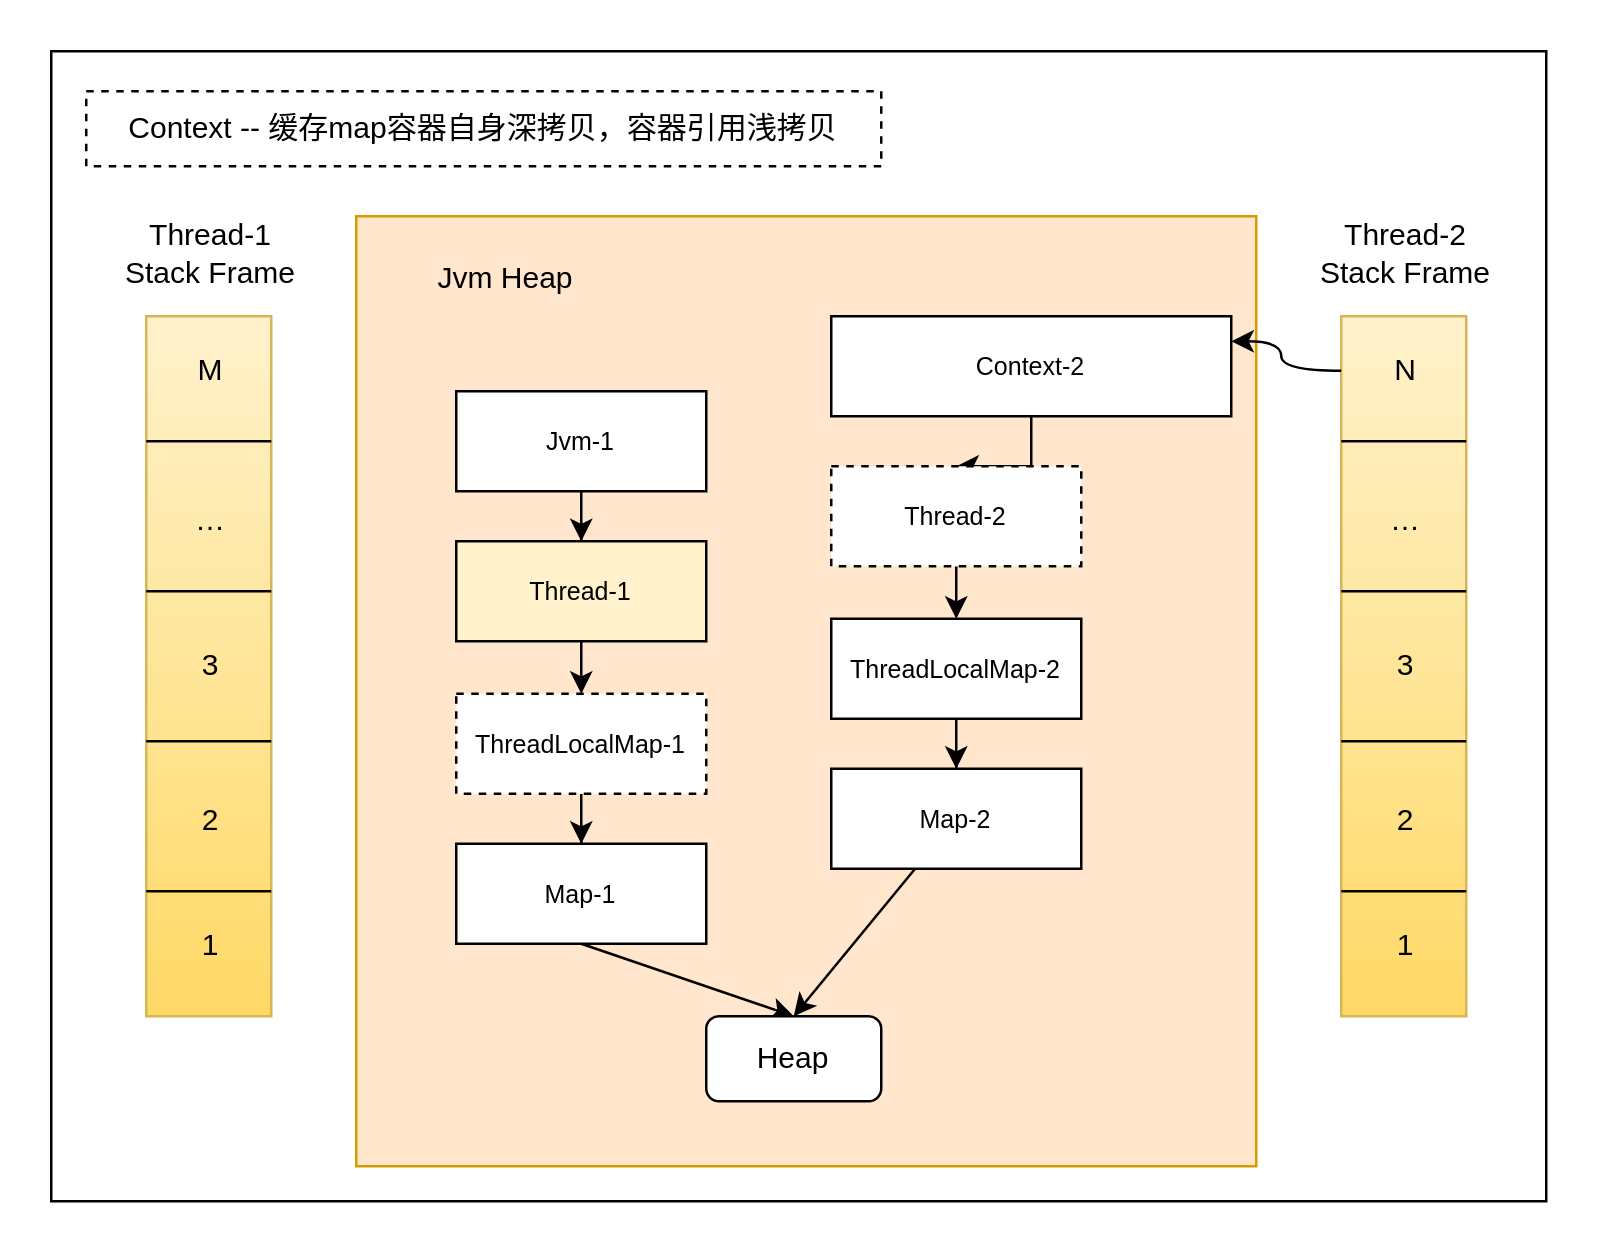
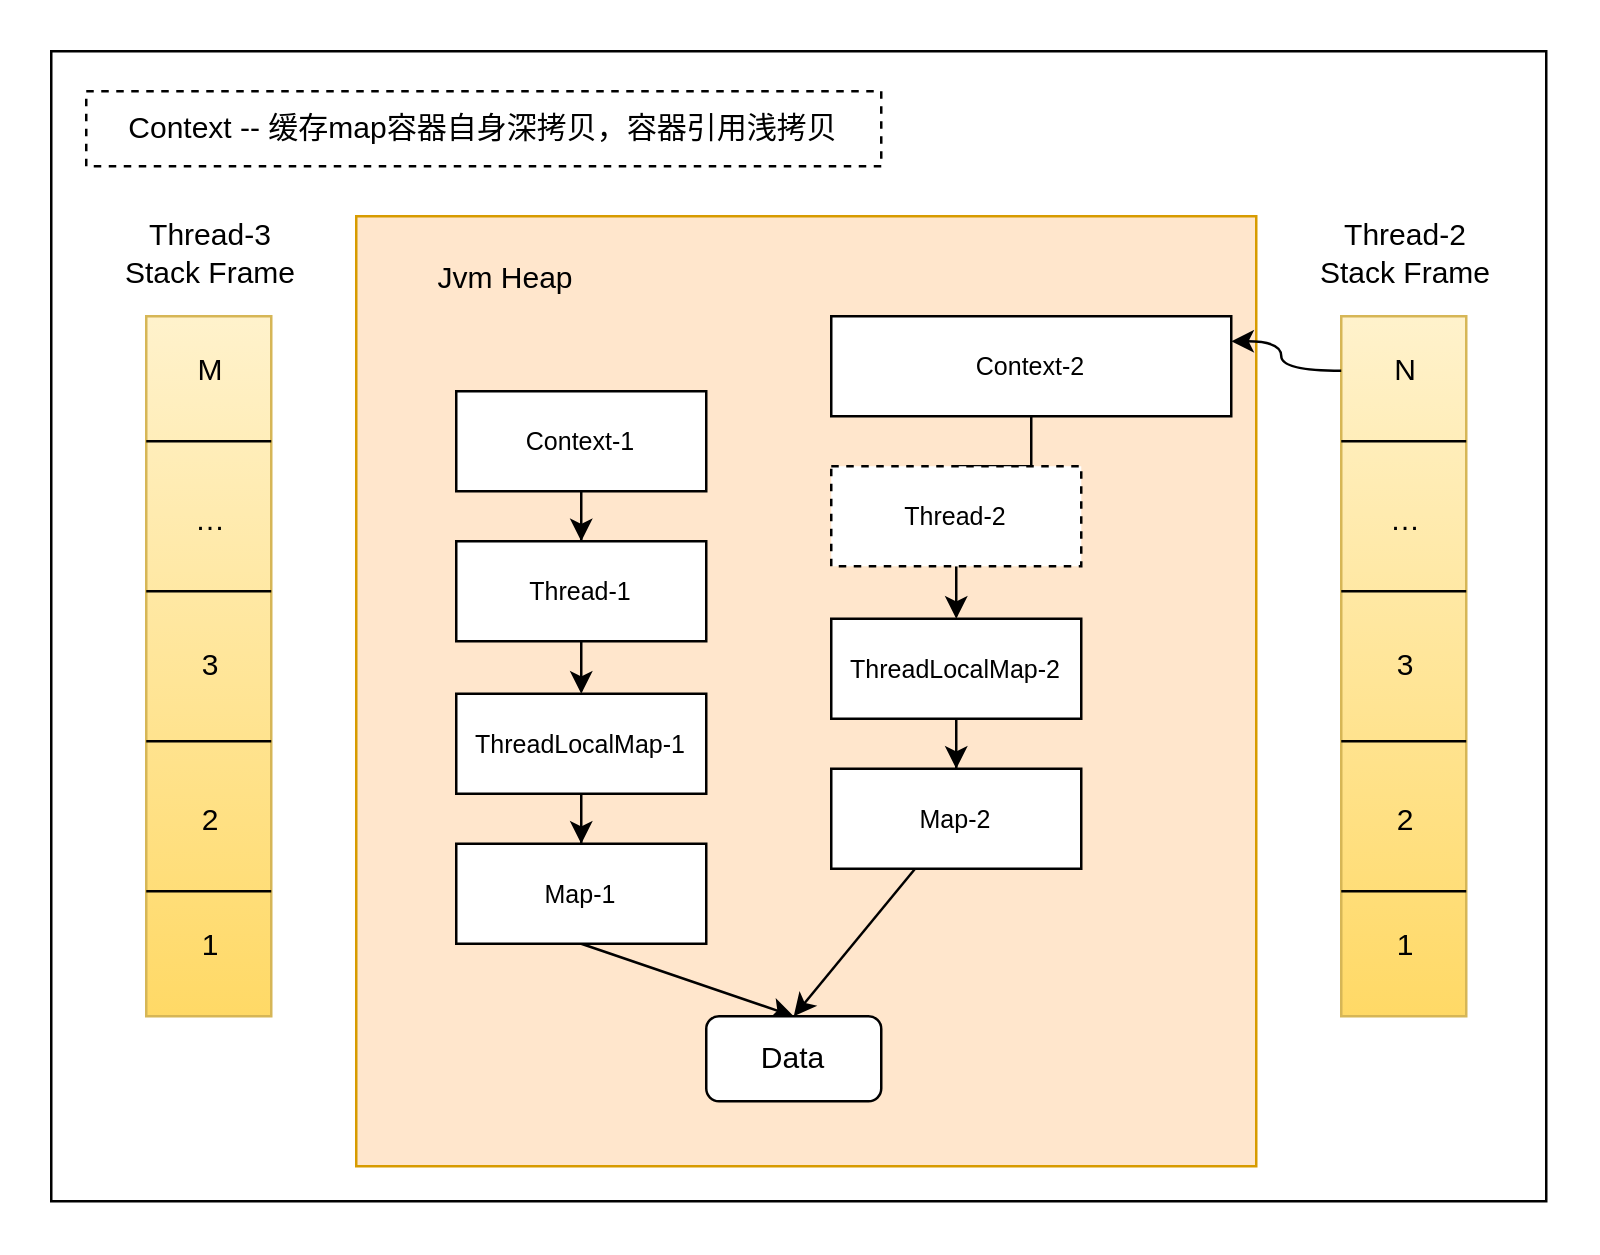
node "Thread-1 Stack Frame": label "Thread-1 Stack Frame" -> "Thread-3 Stack Frame"
node "Jvm-1": label "Jvm-1" -> "Context-1"
edge "Context-2" -> "Thread-2": arrowhead classic -> none
node "Thread-1": fillcolor #fff2cc -> #ffffff
node "ThreadLocalMap-1": style dashed -> solid
node "Heap": label "Heap" -> "Data"
